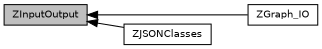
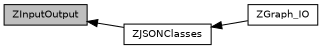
edge "ZGraph_IO" -> "ZInputOutput": now "ZGraph_IO" -> "ZJSONClasses"
